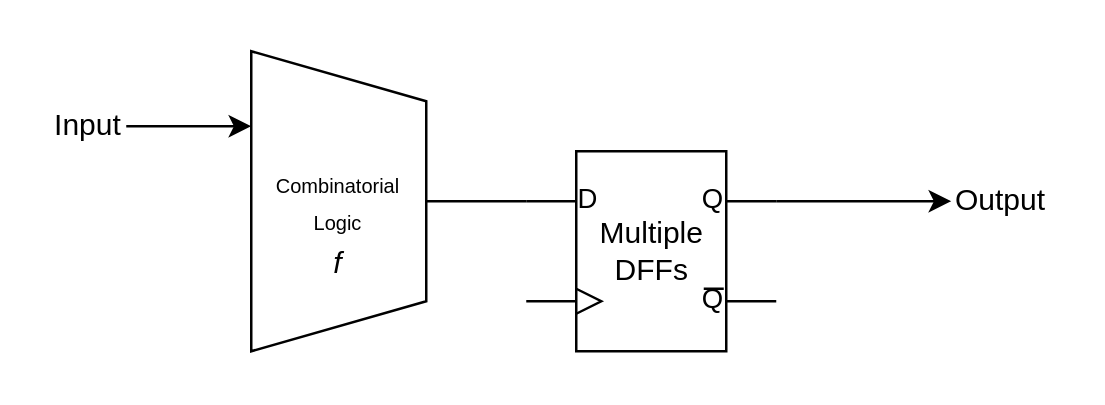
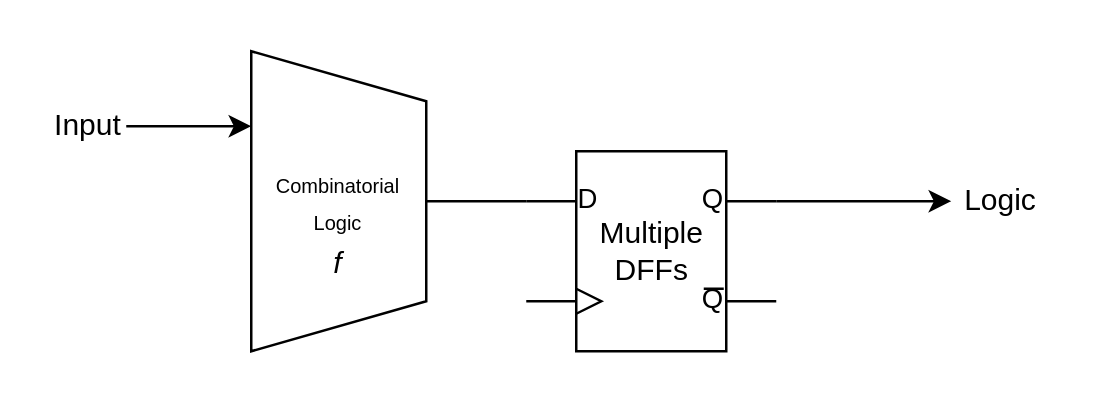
node "Output": label "Output" -> "Logic"
